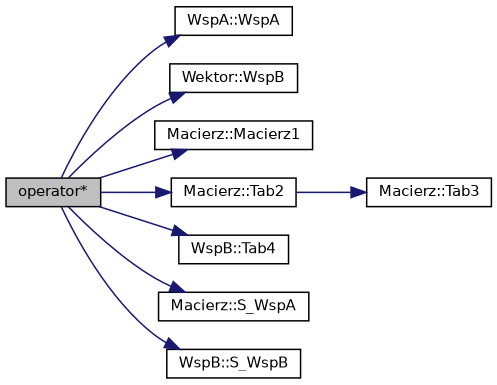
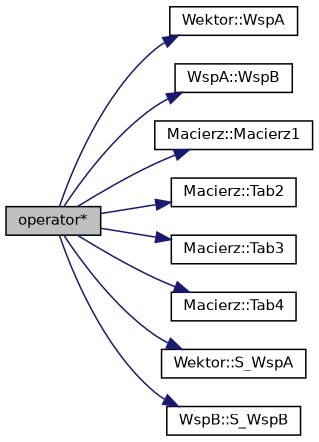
node "WspA::WspA": label "WspA::WspA" -> "Wektor::WspA"
node "Wektor::WspB": label "Wektor::WspB" -> "WspA::WspB"
edge "Macierz::Tab2" -> "Macierz::Tab3": now "operator*" -> "Macierz::Tab3"
node "WspB::Tab4": label "WspB::Tab4" -> "Macierz::Tab4"
node "Macierz::S_WspA": label "Macierz::S_WspA" -> "Wektor::S_WspA"
